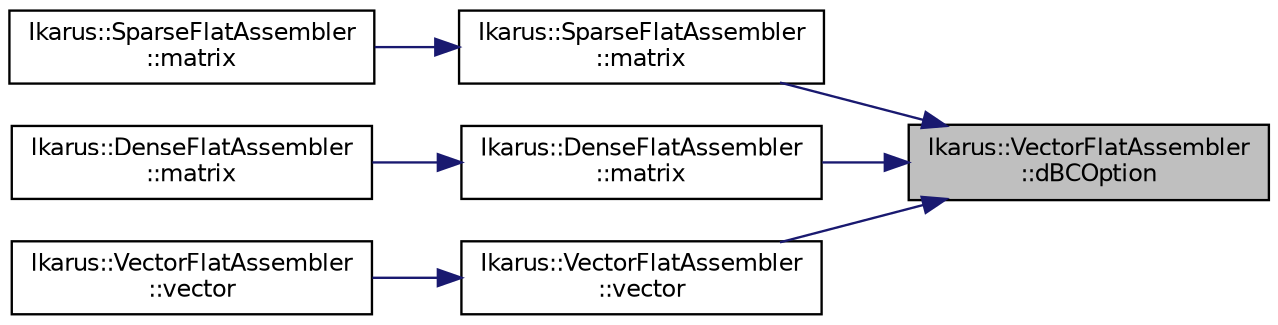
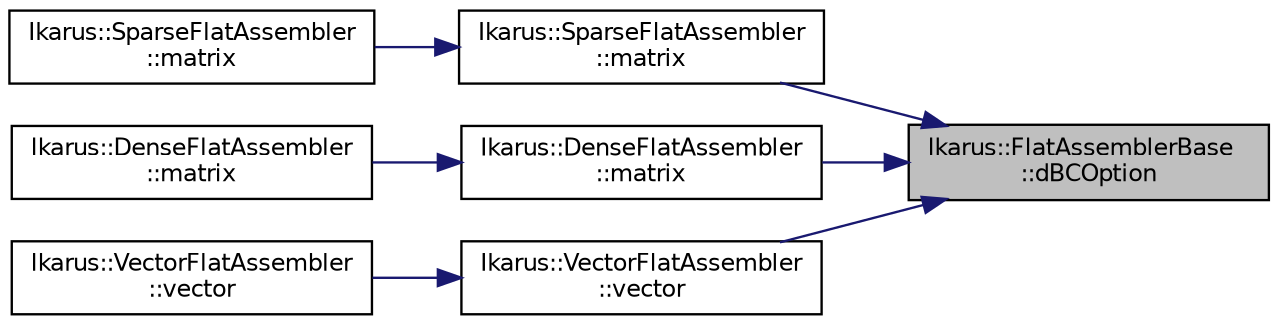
node "Ikarus::VectorFlatAssembler ::dBCOption": label "Ikarus::VectorFlatAssembler ::dBCOption" -> "Ikarus::FlatAssemblerBase ::dBCOption"
